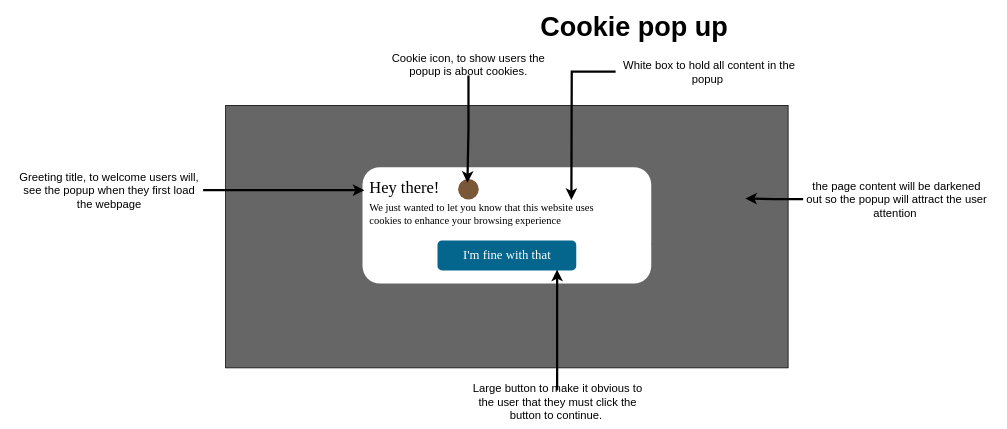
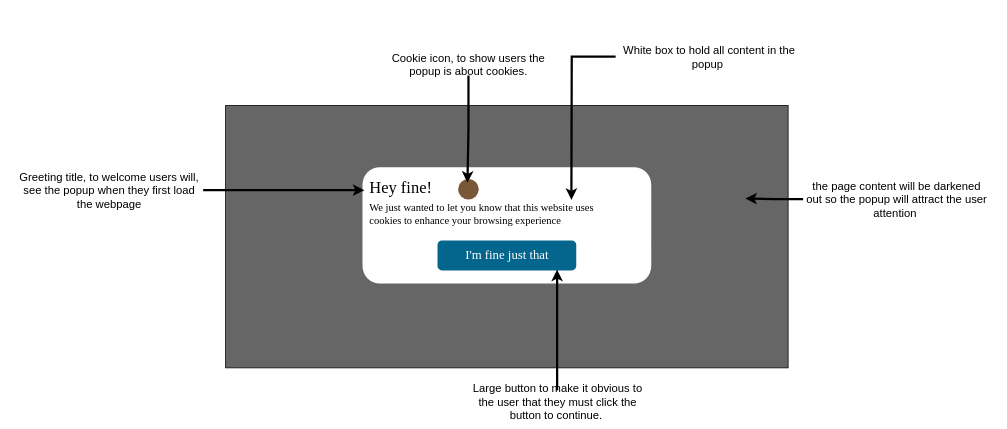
node "Cookie pop up": removed
node "White box to hold all content in the popup": moved (709, 72) -> (709, 57)
node "Hey there!": label "Hey there!" -> "Hey fine!"
node "I'm fine with that": label "I'm fine with that" -> "I'm fine just that"
